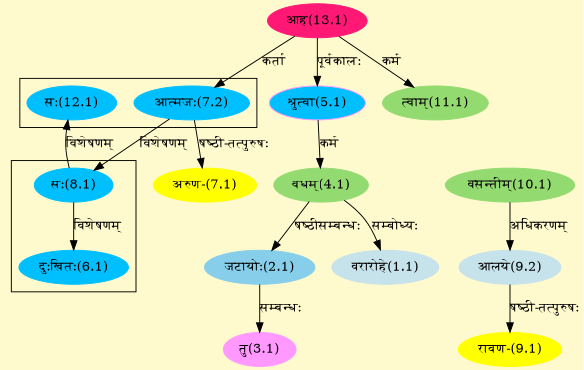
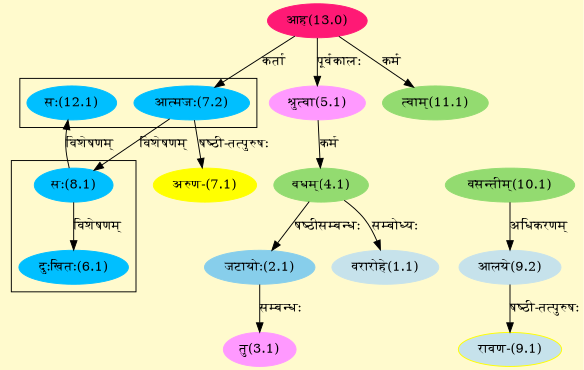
node "आह(13.1)": label "आह(13.1)" -> "आह(13.0)"
node "श्रुत्वा(5.1)": fillcolor #00bfff -> #ff99ff
node "रावण-(9.1)": fillcolor #ffff00 -> #c6e2eb
